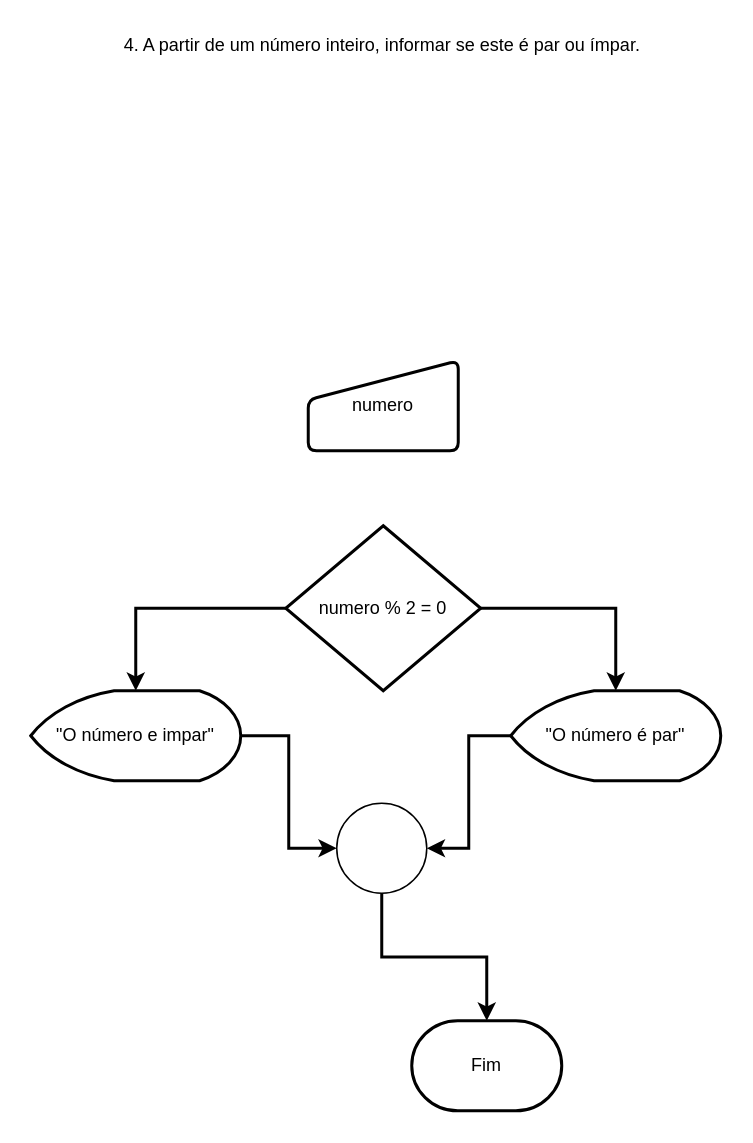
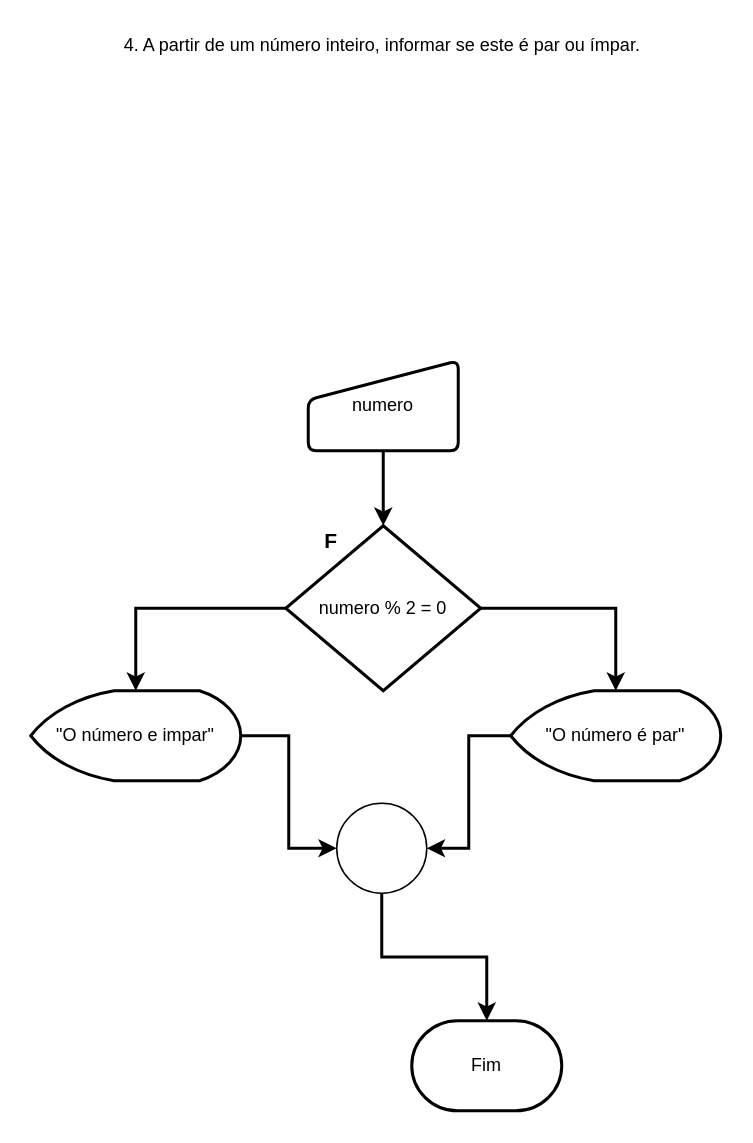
edge "numero" -> "numero % 2 = 0": added
node "F": added
